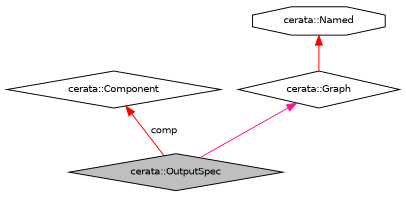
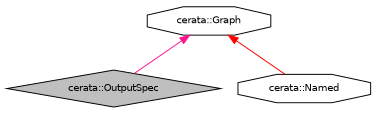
edge "cerata::Graph" -> "cerata::Named": reversed
node "cerata::Component": removed
node "cerata::Graph": shape diamond -> octagon
